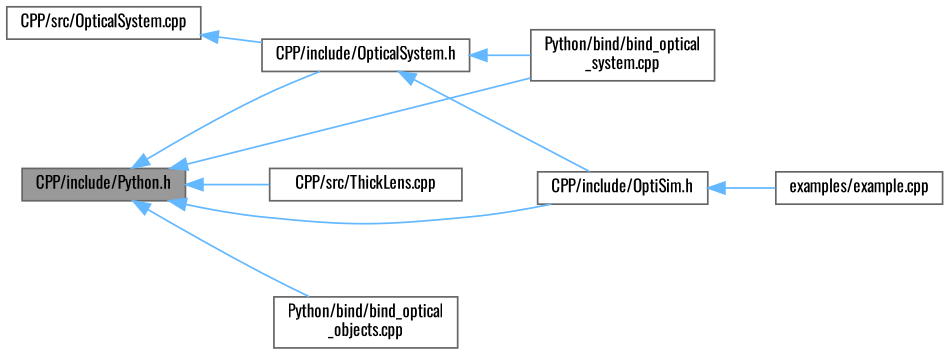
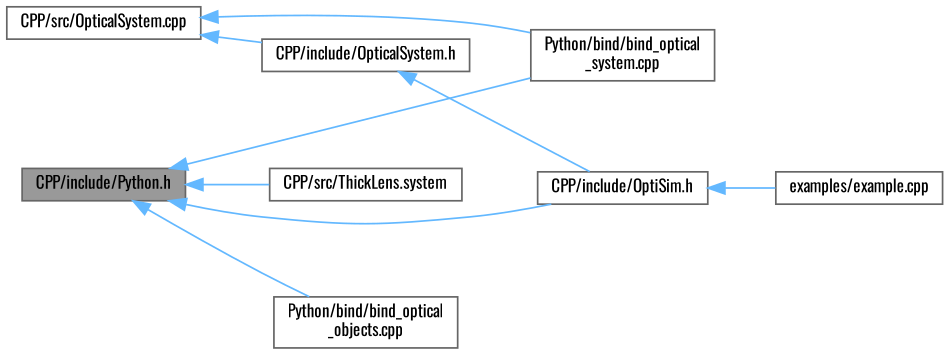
edge "Python/bind/bind_optical _system.cpp" -> "CPP/include/OpticalSystem.h": now "Python/bind/bind_optical _system.cpp" -> "CPP/src/OpticalSystem.cpp"
edge "CPP/include/OpticalSystem.h" -> "CPP/include/Python.h": removed
node "CPP/src/ThickLens.cpp": label "CPP/src/ThickLens.cpp" -> "CPP/src/ThickLens.system"
